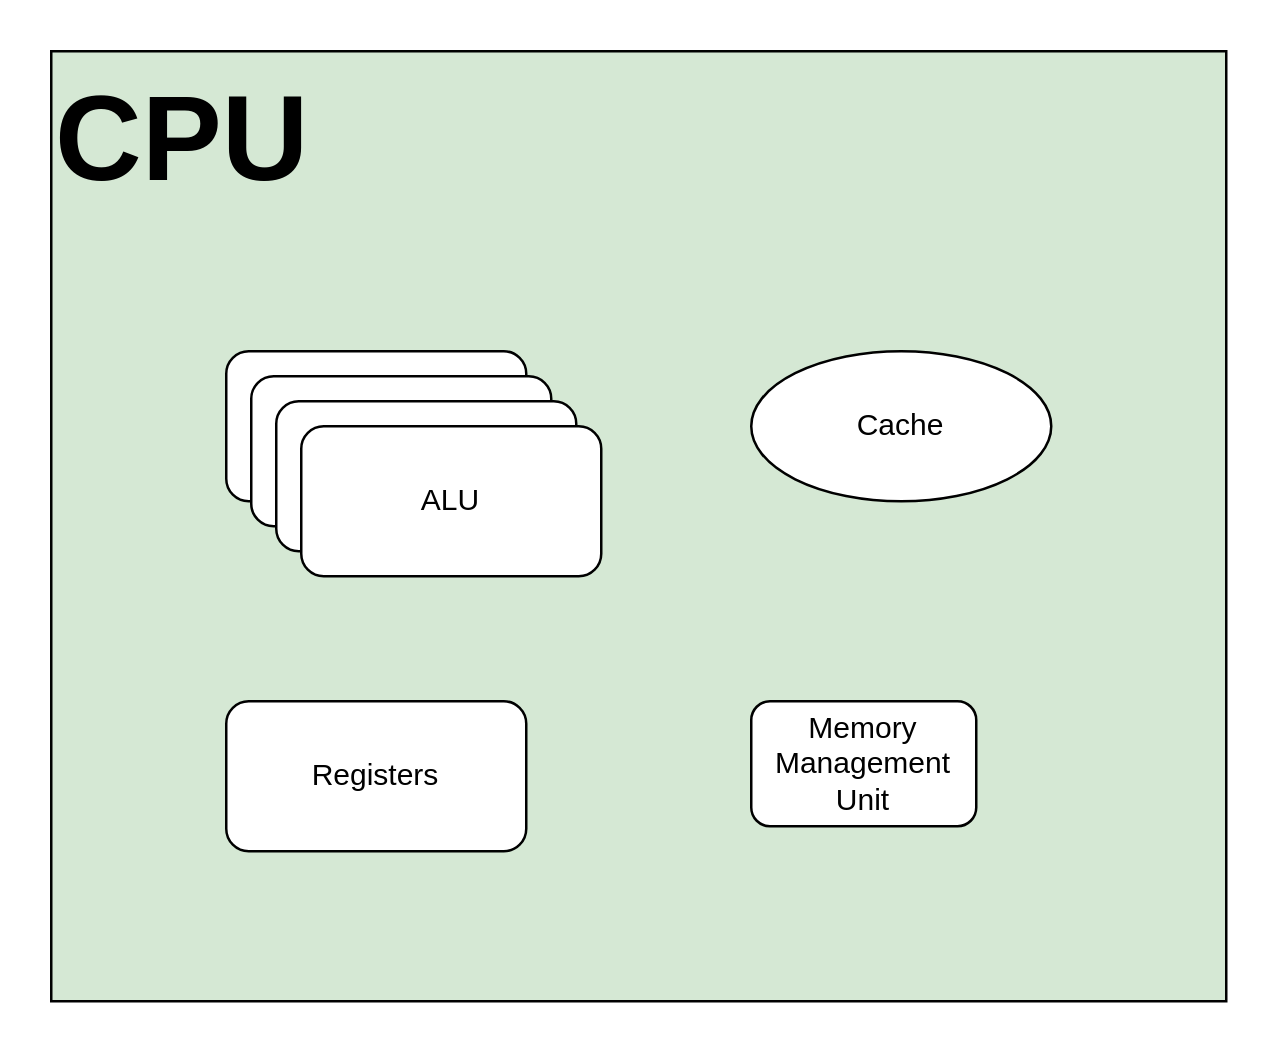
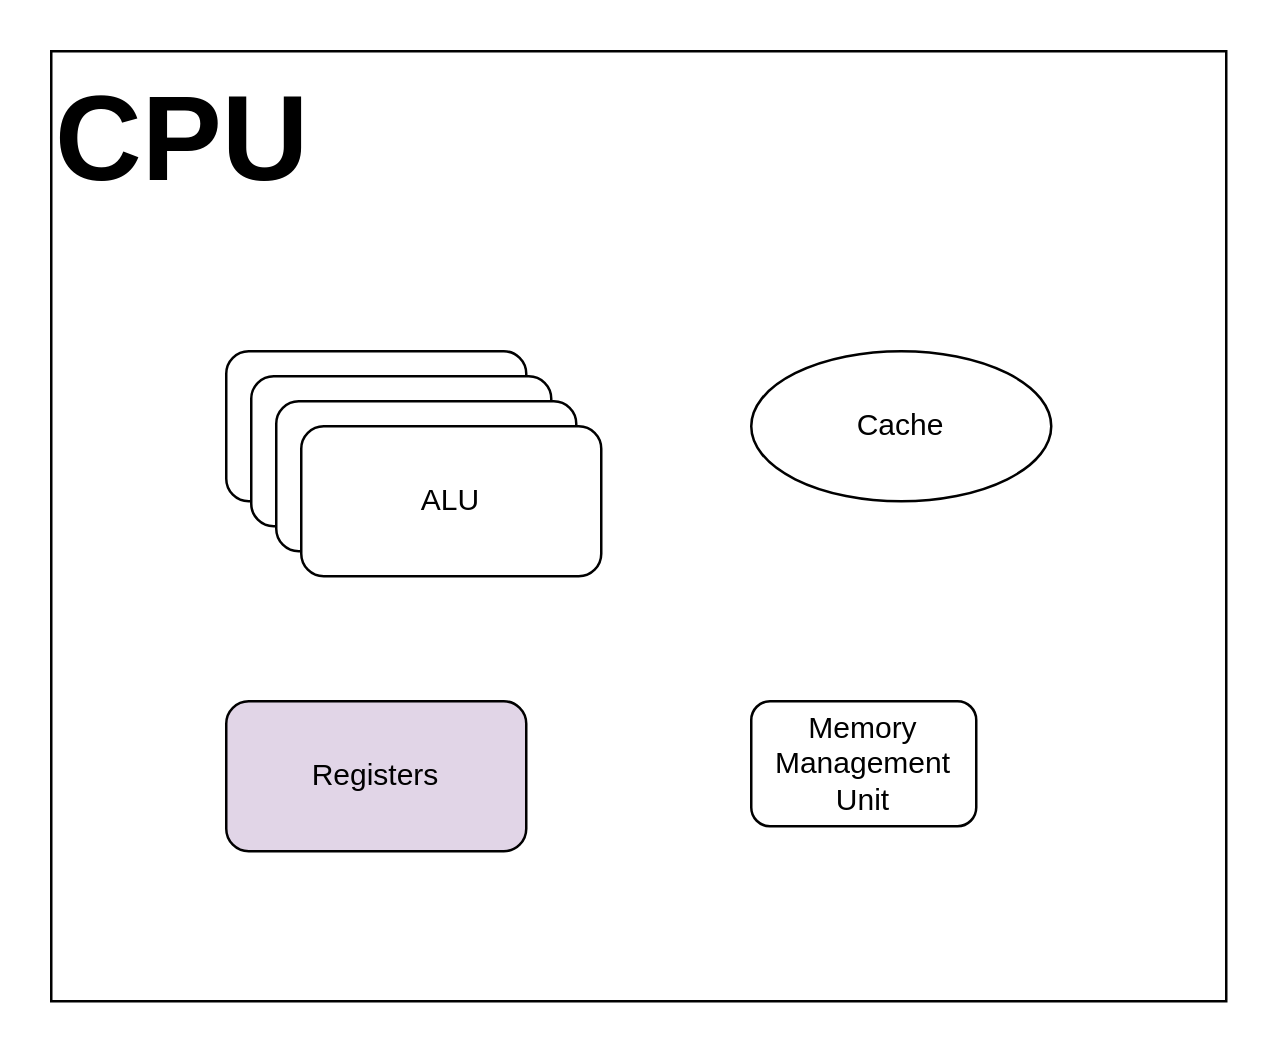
node "CPU": fillcolor #d5e8d4 -> #ffffff
node "Registers": fillcolor #ffffff -> #e1d5e7
